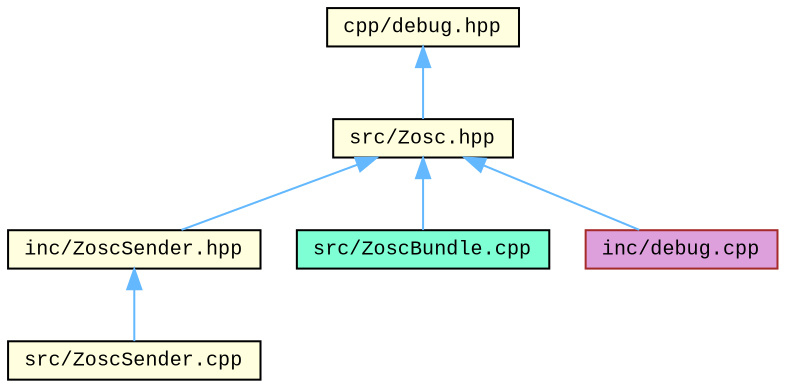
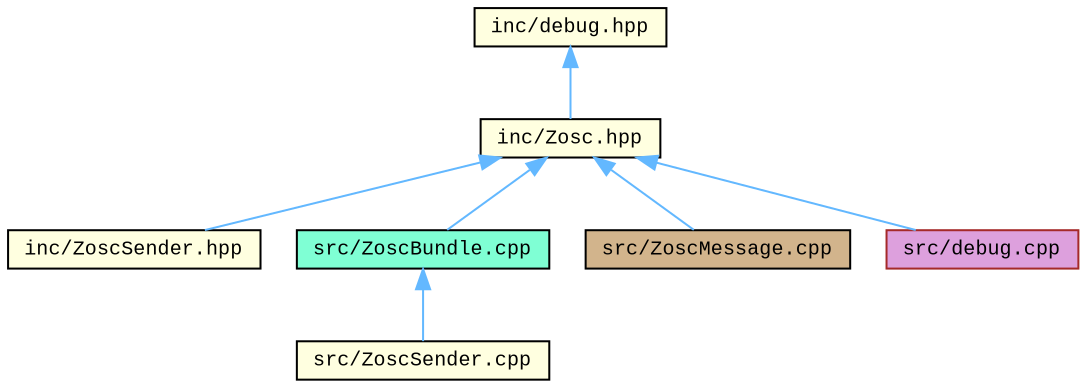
node "cpp/debug.hpp": label "cpp/debug.hpp" -> "inc/debug.hpp"
node "src/Zosc.hpp": label "src/Zosc.hpp" -> "inc/Zosc.hpp"
node "inc/debug.cpp": label "inc/debug.cpp" -> "src/debug.cpp"
node "src/ZoscMessage.cpp": added
edge "src/ZoscSender.cpp" -> "inc/ZoscSender.hpp": now "src/ZoscSender.cpp" -> "src/ZoscBundle.cpp"
